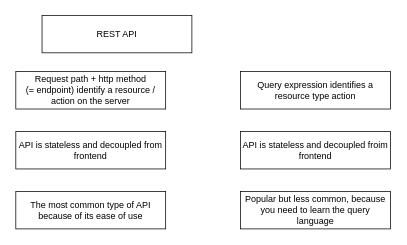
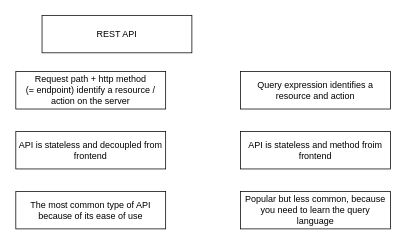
node "Query expression identifies a resource type action": label "Query expression identifies a resource type action" -> "Query expression identifies a resource and action"
node "API is stateless and decoupled froim frontend": label "API is stateless and decoupled froim frontend" -> "API is stateless and method froim frontend"
